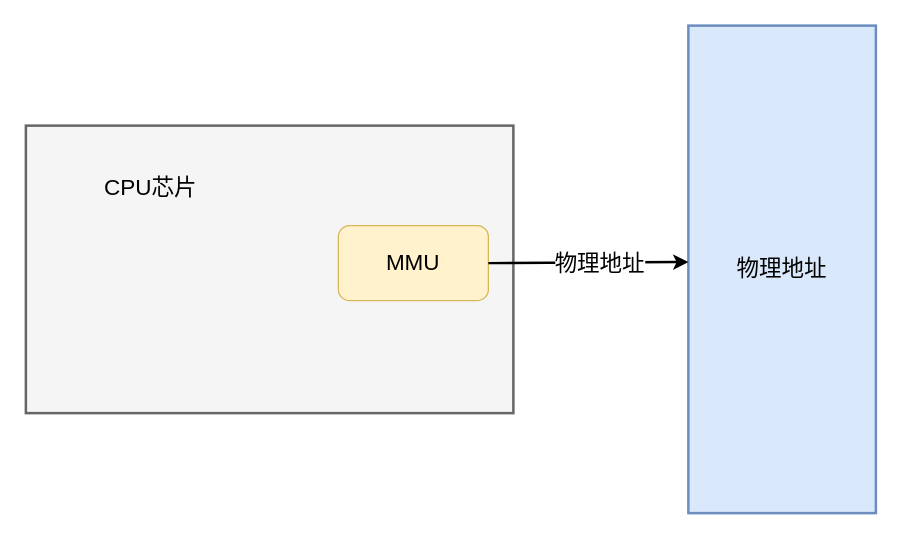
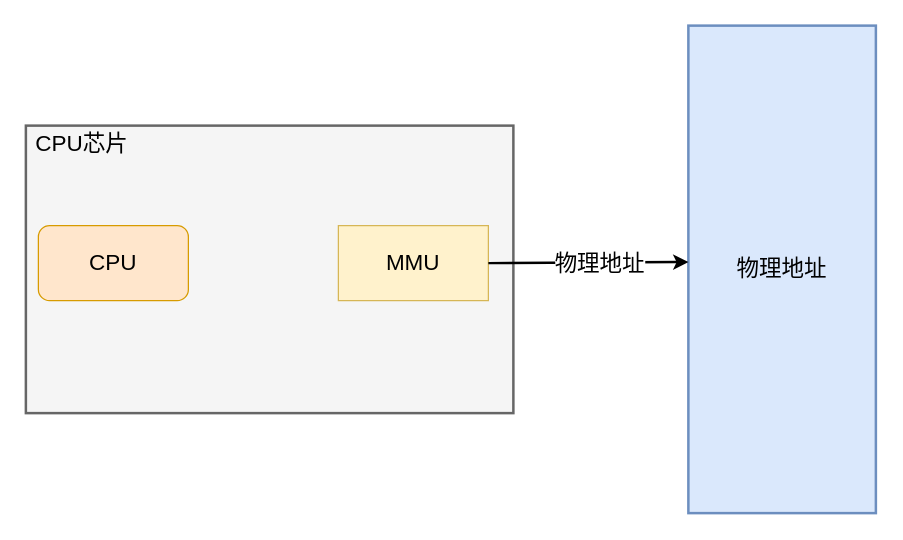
node "CPU芯片": moved (151, 188) -> (82, 144)
node "CPU": added
node "MMU": shape rounded rectangle -> rectangle
